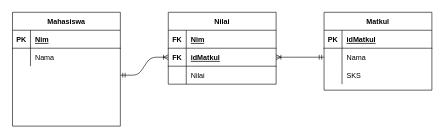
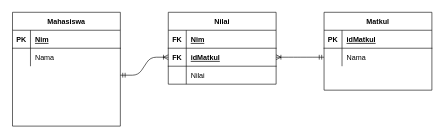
node "SKS": removed
